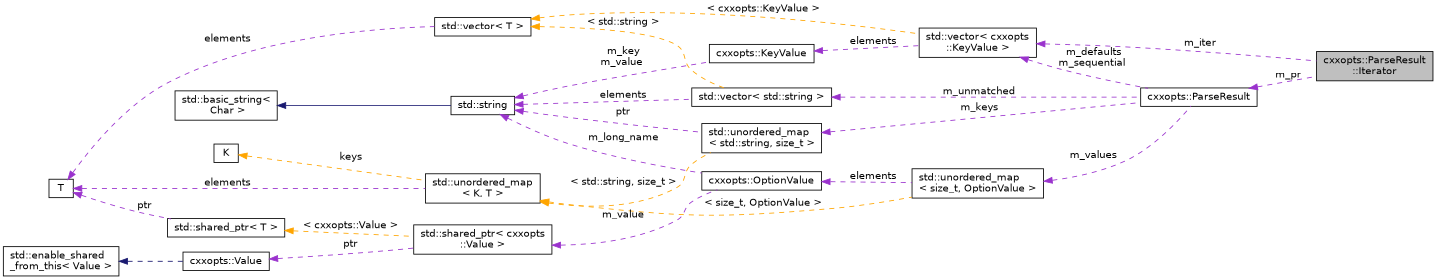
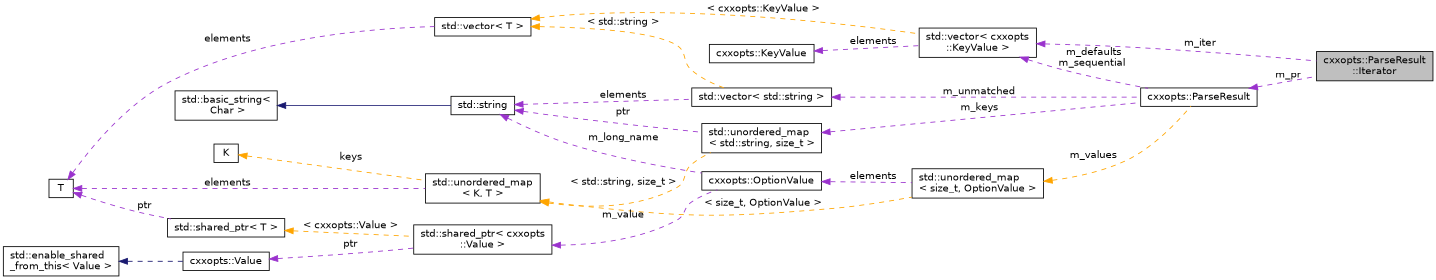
edge "cxxopts::KeyValue" -> "std::string": removed, label "m_key m_value"
edge "cxxopts::ParseResult" -> "std::unordered_map < size_t, OptionValue >": color darkorchid3 -> orange
